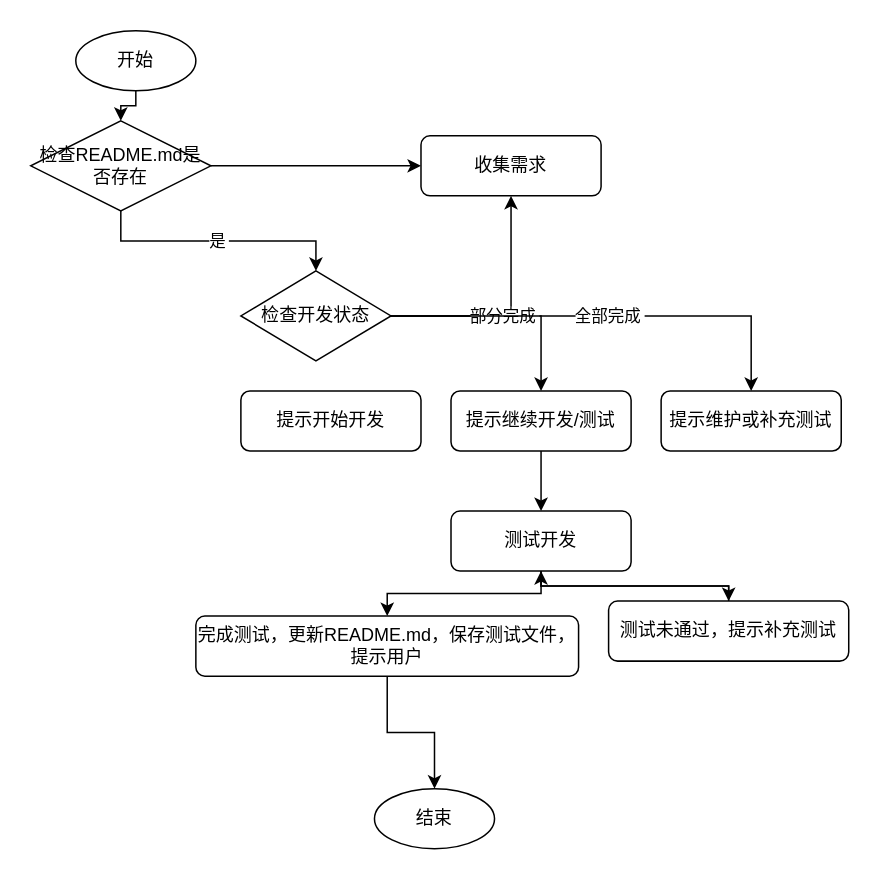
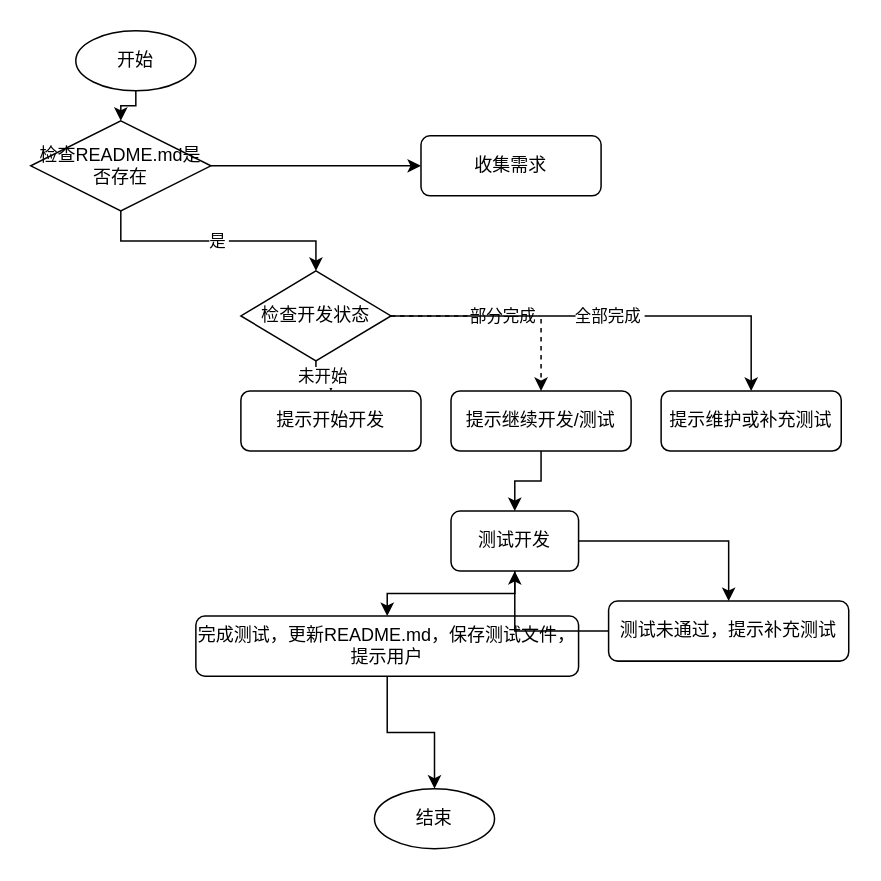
edge "检查开发状态" -> "收集需求": now "检查开发状态" -> "提示开始开发"
edge "检查开发状态" -> "提示继续开发/测试": style solid -> dashed
node "测试开发": size 180x60 -> 128x60
